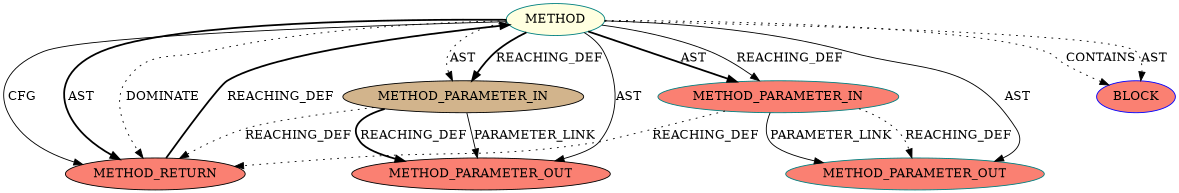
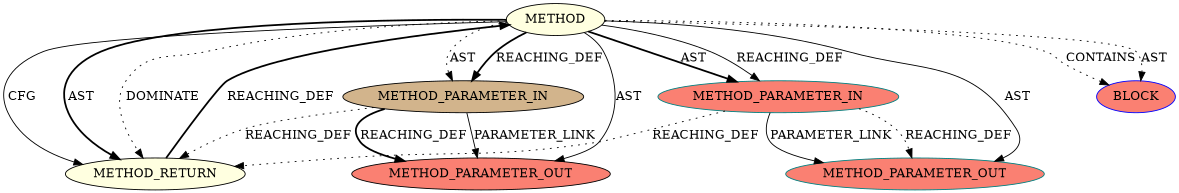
node "METHOD": color teal -> black
node "METHOD_RETURN": fillcolor salmon -> lightyellow
